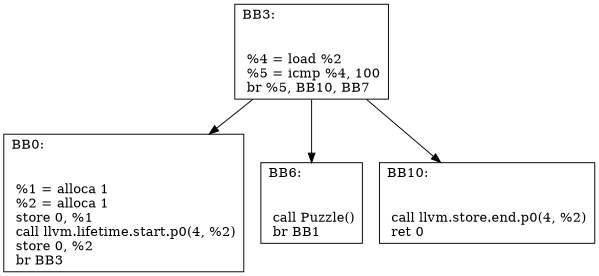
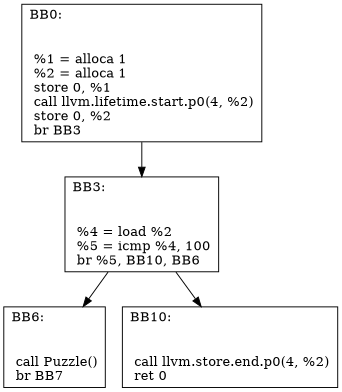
node "BB3:": text "br %5, BB10, BB7" -> "br %5, BB10, BB6"
edge "BB3:" -> "BB0:": reversed
node "BB6:": text "br BB1" -> "br BB7"
